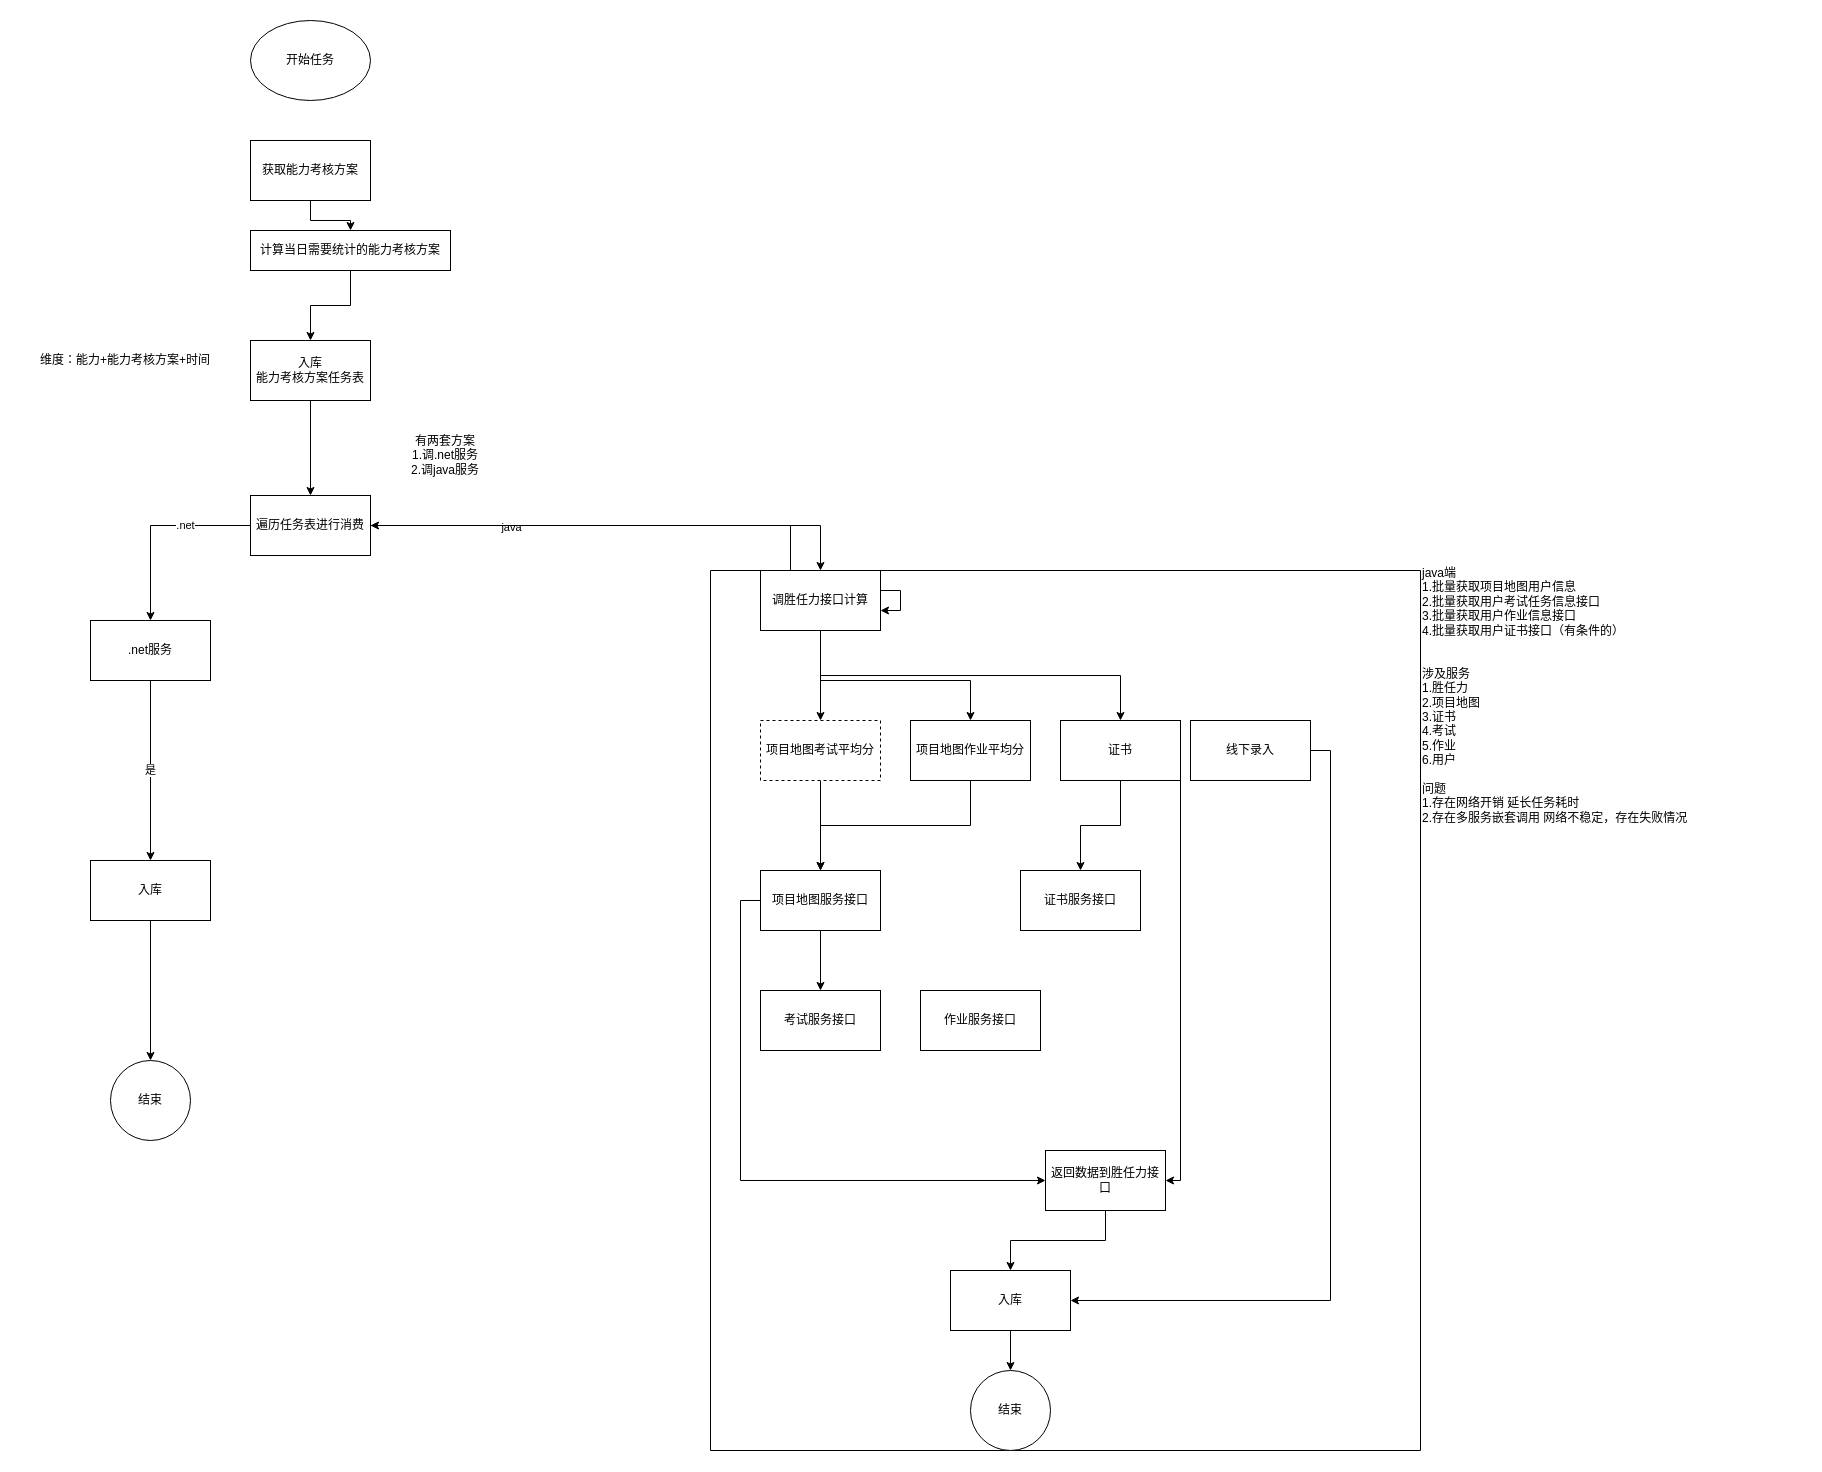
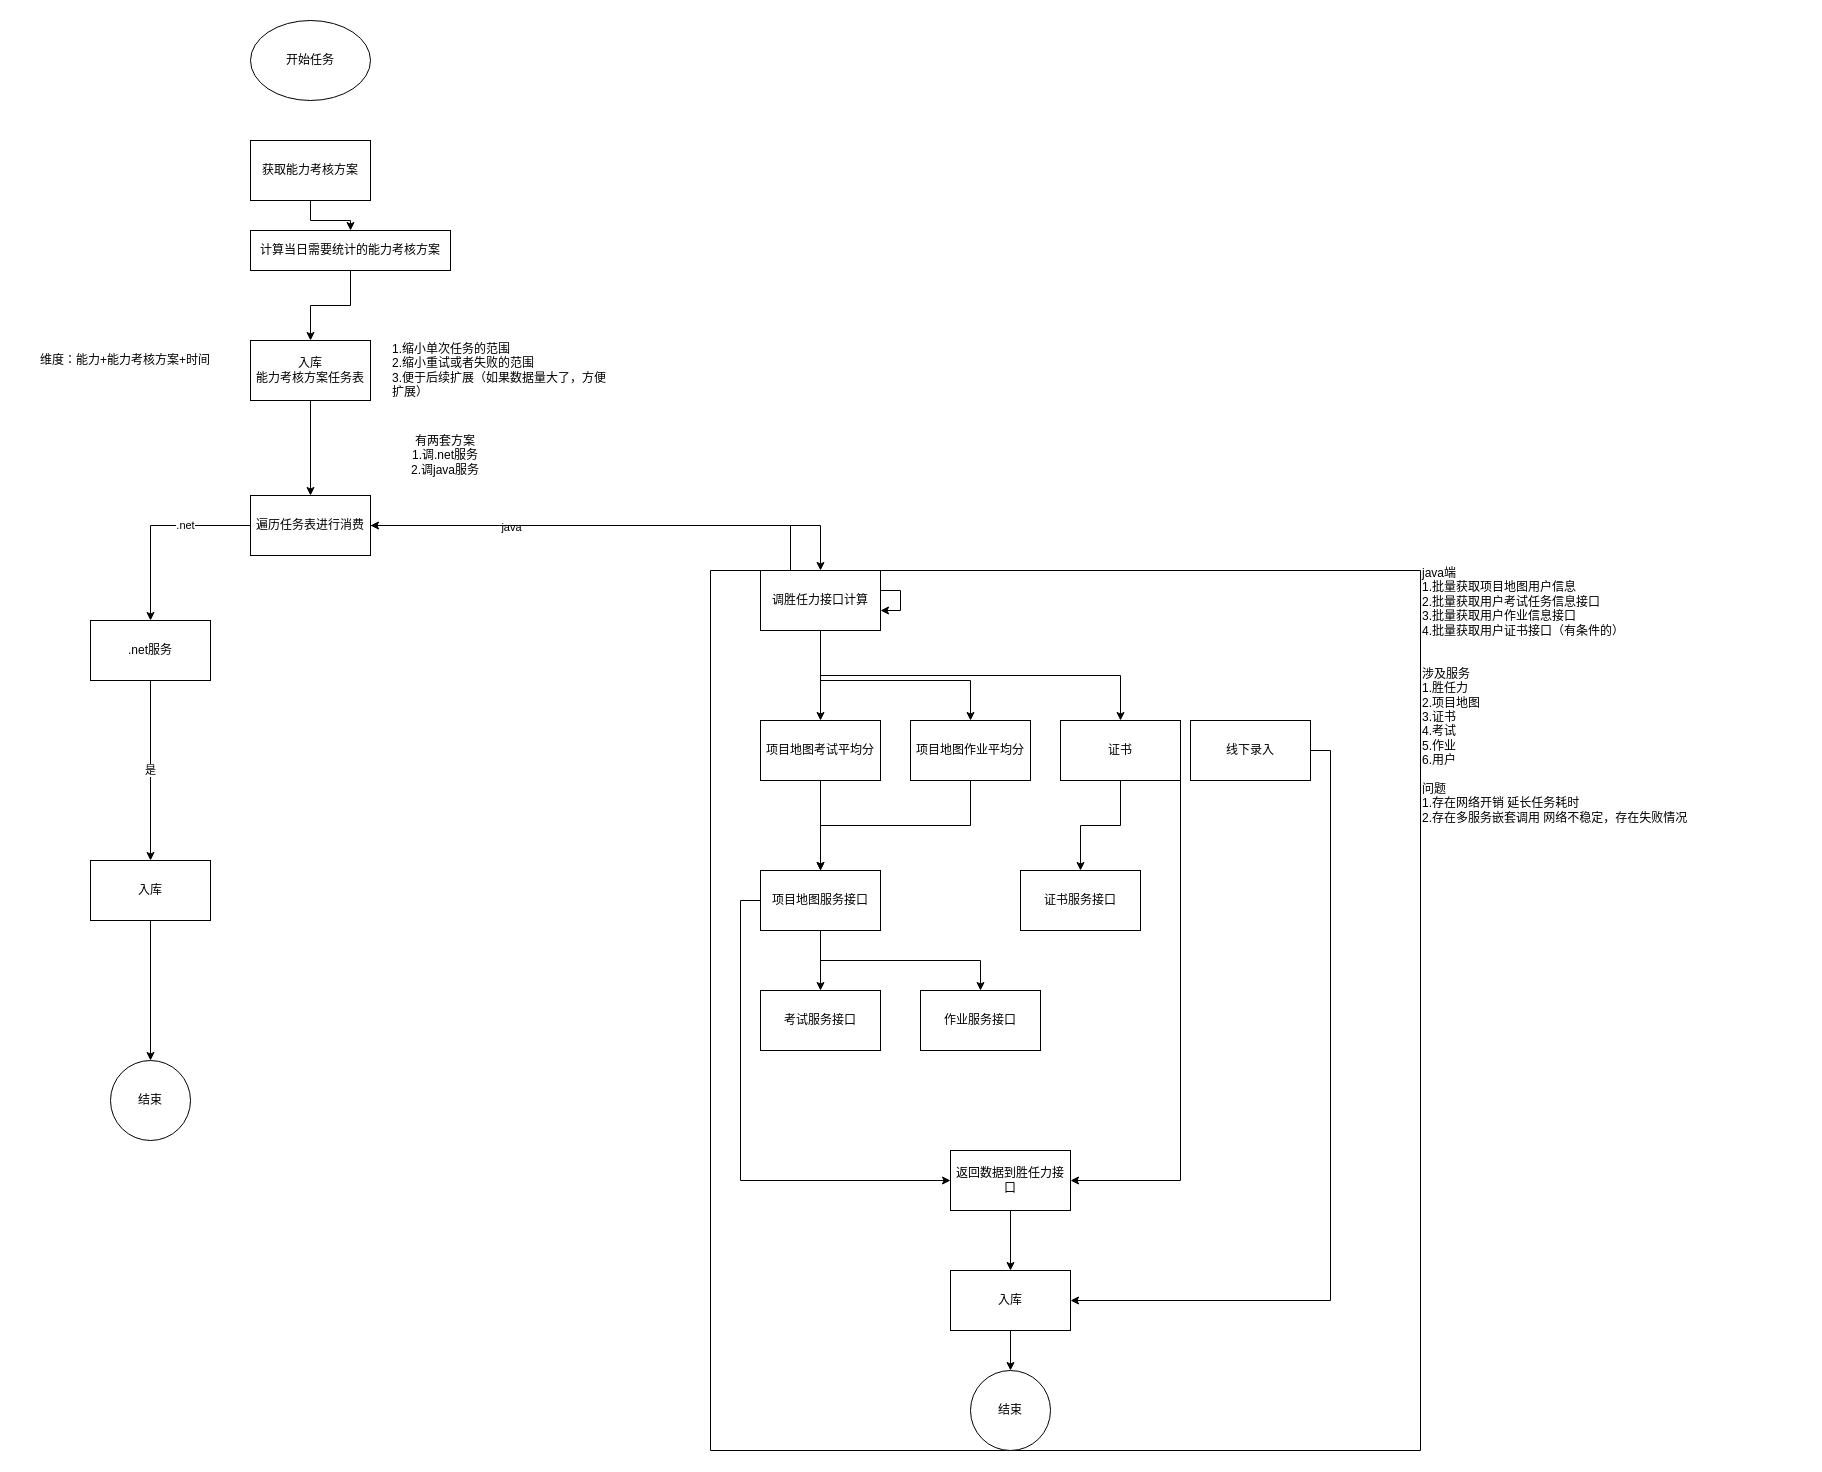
node "1.缩小单次任务的范围 2.缩小重试或者失败的范围 3.便于后续扩展（如果数据量大了，方便扩展）": added
node "项目地图考试平均分": style dashed -> solid
edge "项目地图服务接口" -> "作业服务接口": added
node "返回数据到胜任力接口": moved (1106, 1181) -> (1011, 1181)
